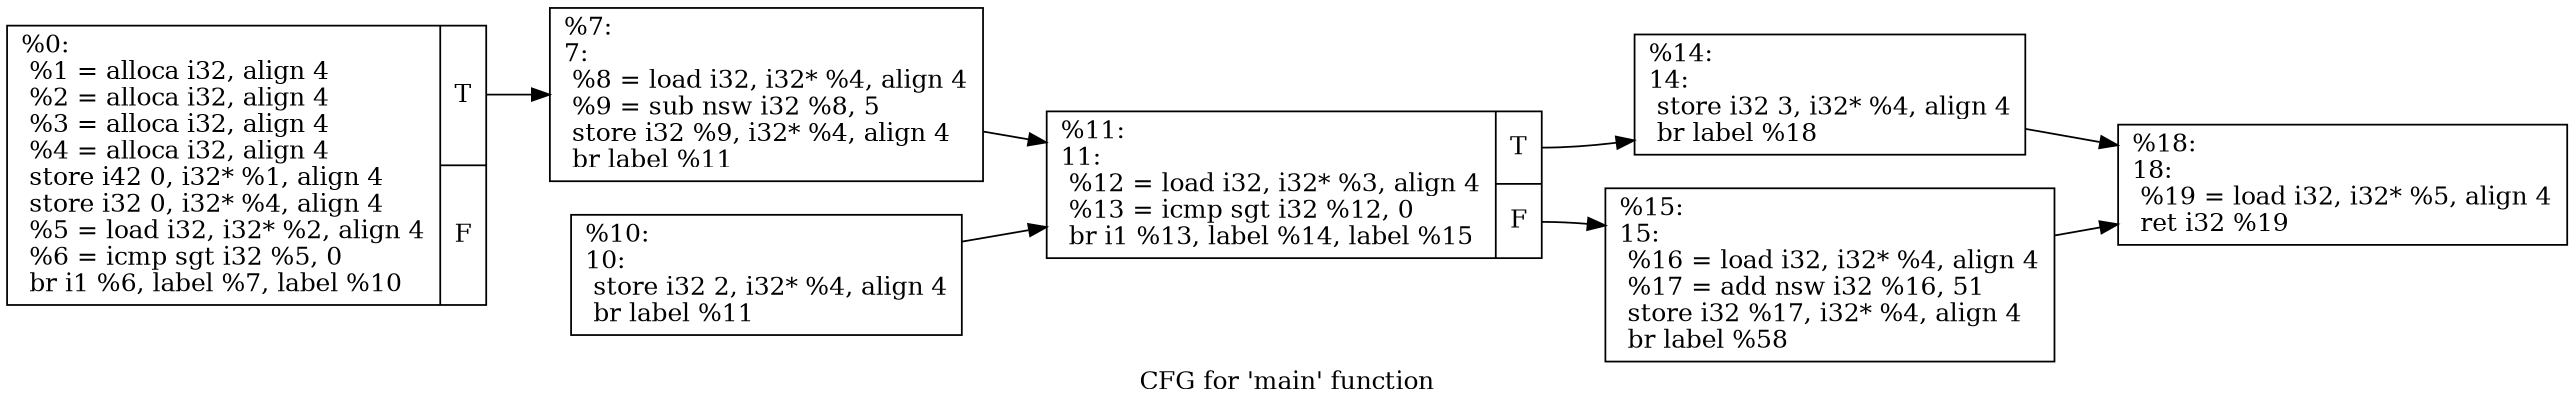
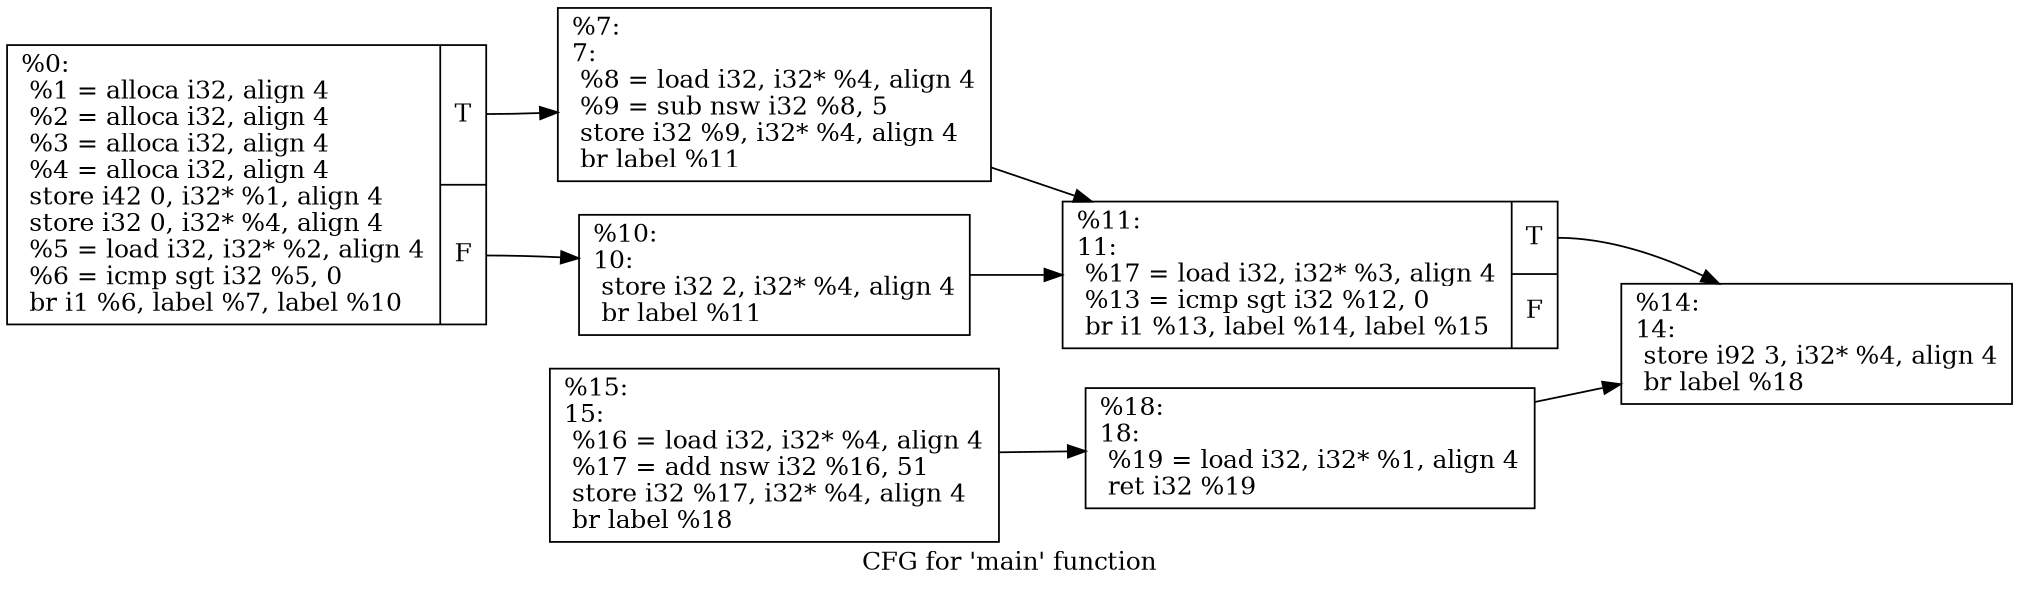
node "%14:": text "store i32 3, i32* %4, align 4" -> "store i92 3, i32* %4, align 4"
edge "%14:" -> "%18:": reversed
node "%11:": text "%12 = load i32, i32* %3, align 4" -> "%17 = load i32, i32* %3, align 4"
node "%18:": text "%19 = load i32, i32* %5, align 4" -> "%19 = load i32, i32* %1, align 4"
edge "%11:" -> "%15:": removed
edge "%0:" -> "%10:": added
node "%15:": text "br label %58" -> "br label %18"
